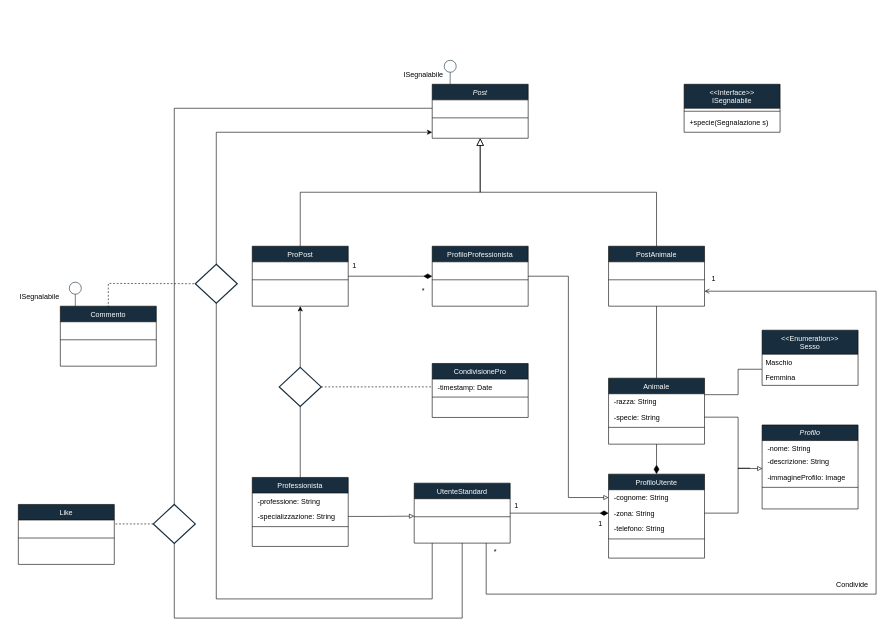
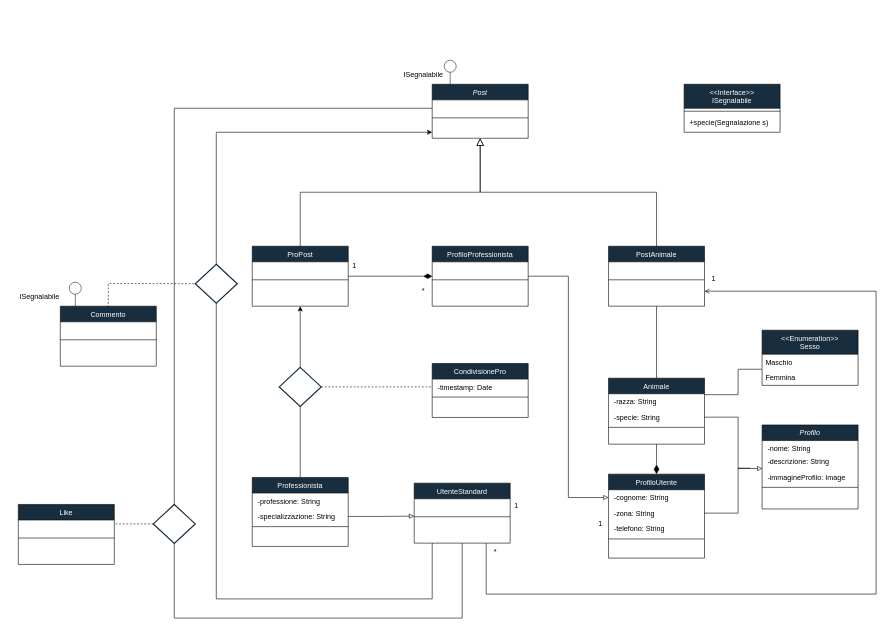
edge "UtenteStandard" -> "-zona: String": removed
node "Condivide": removed
